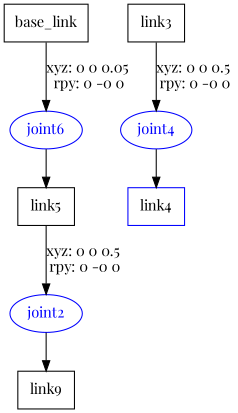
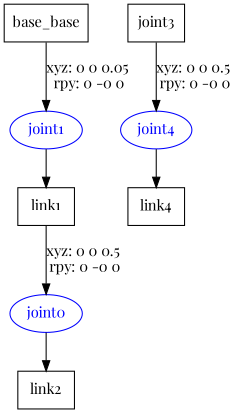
node "base_link": label "base_link" -> "base_base"
node "link3": label "link3" -> "joint3"
node "joint6": label "joint6" -> "joint1"
node "link5": label "link5" -> "link1"
node "link4": color blue -> black
node "joint2": label "joint2" -> "joint0"
node "link9": label "link9" -> "link2"
